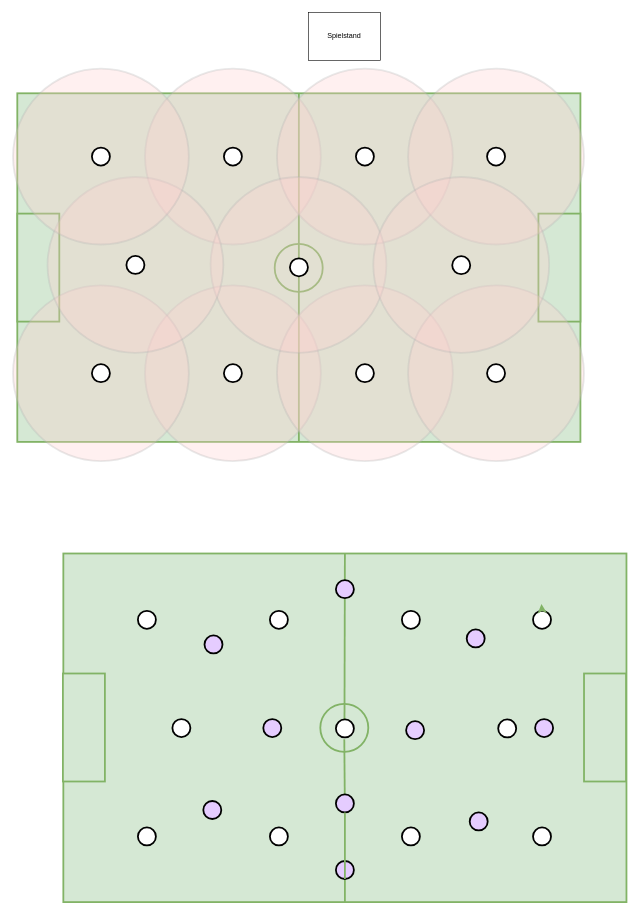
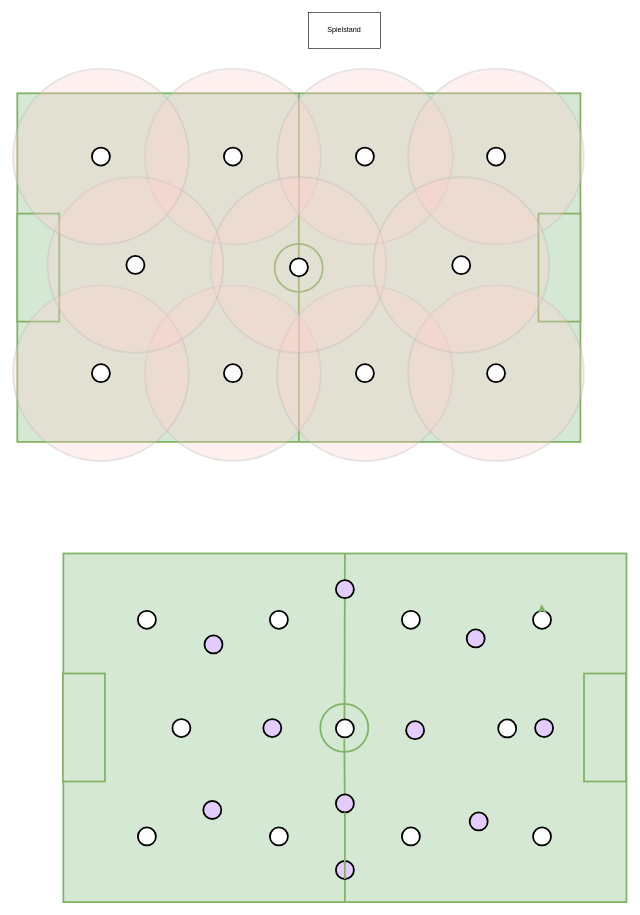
node "Spielstand": size 72x48 -> 72x36
